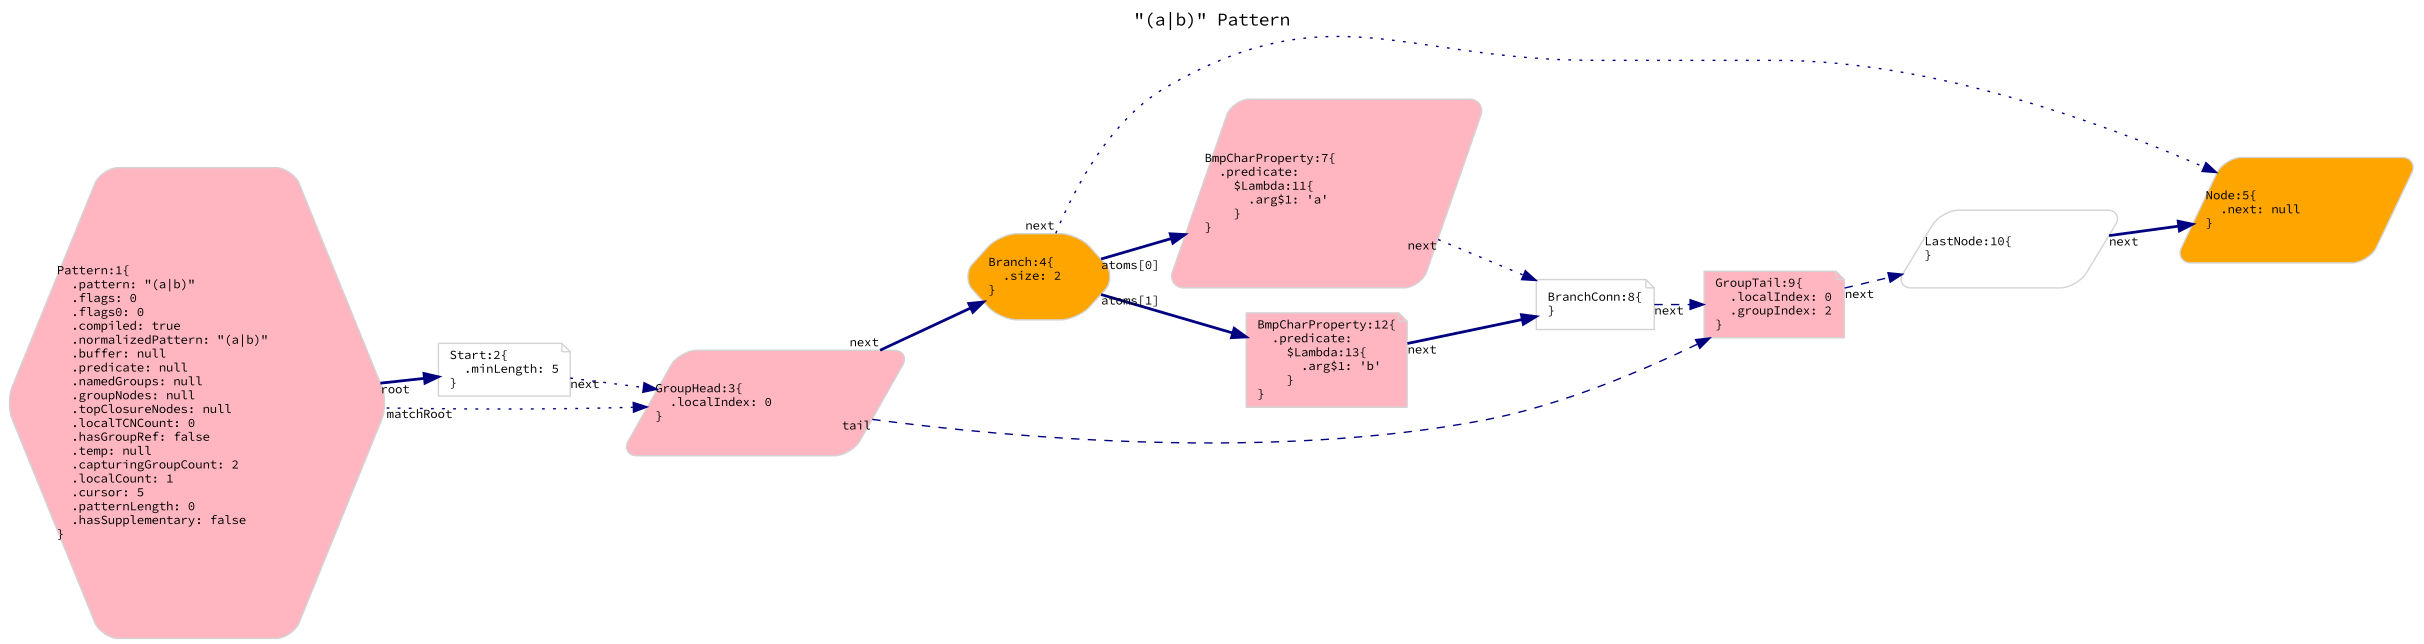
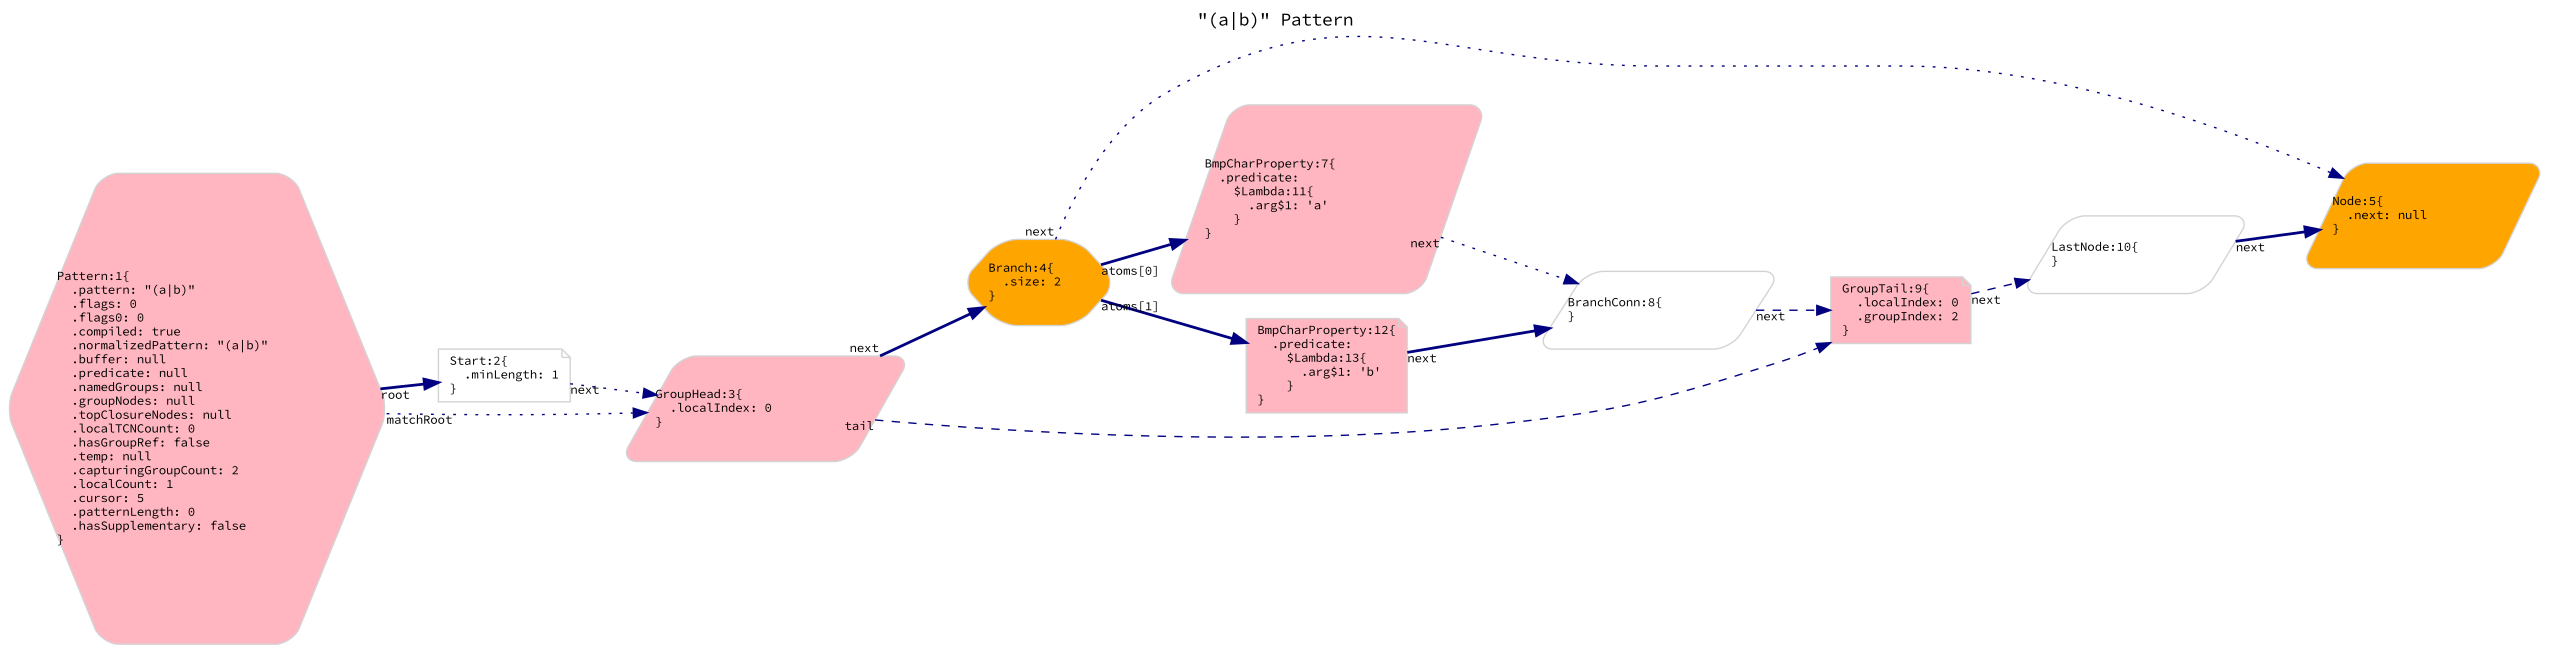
node "BranchConn:8{ }": shape note -> parallelogram
node "Start:2{ .minLength: 5 }": label "Start:2{ .minLength: 5 }" -> "Start:2{ .minLength: 1 }"
